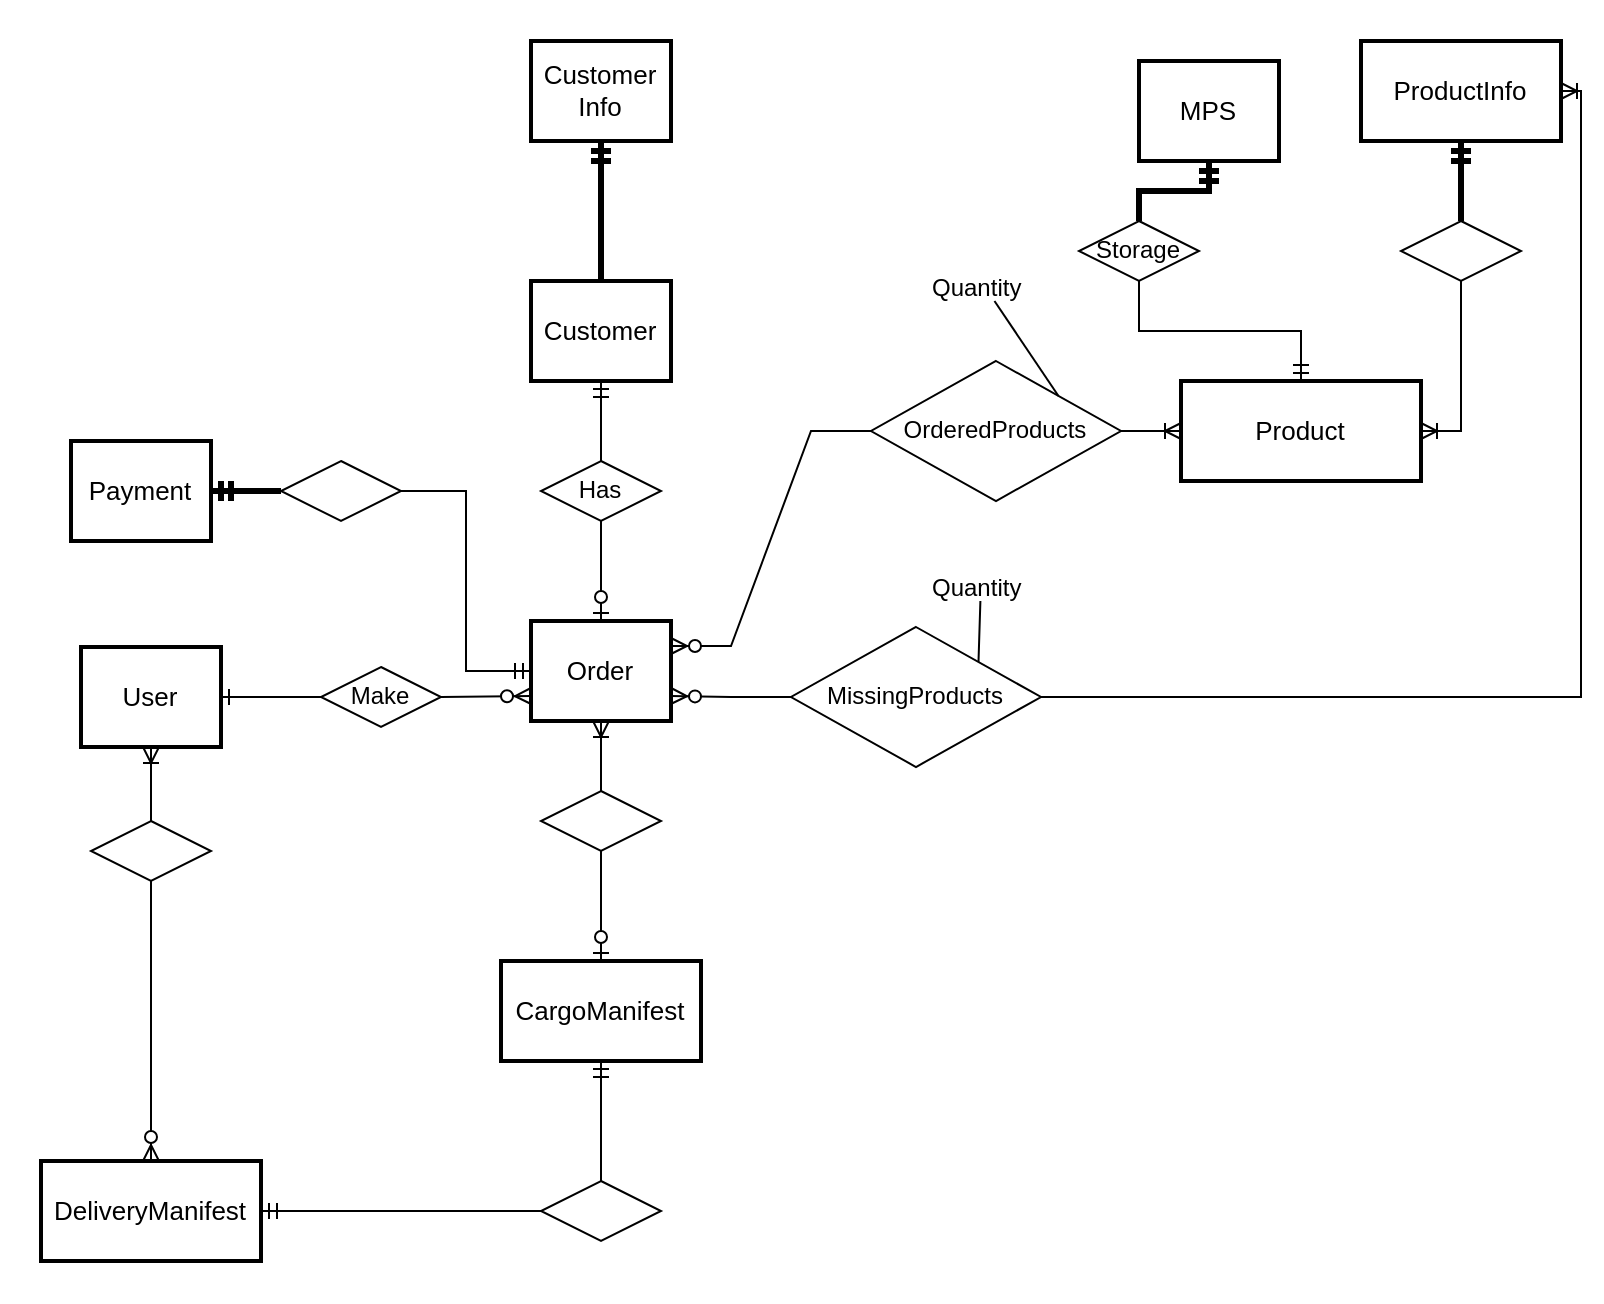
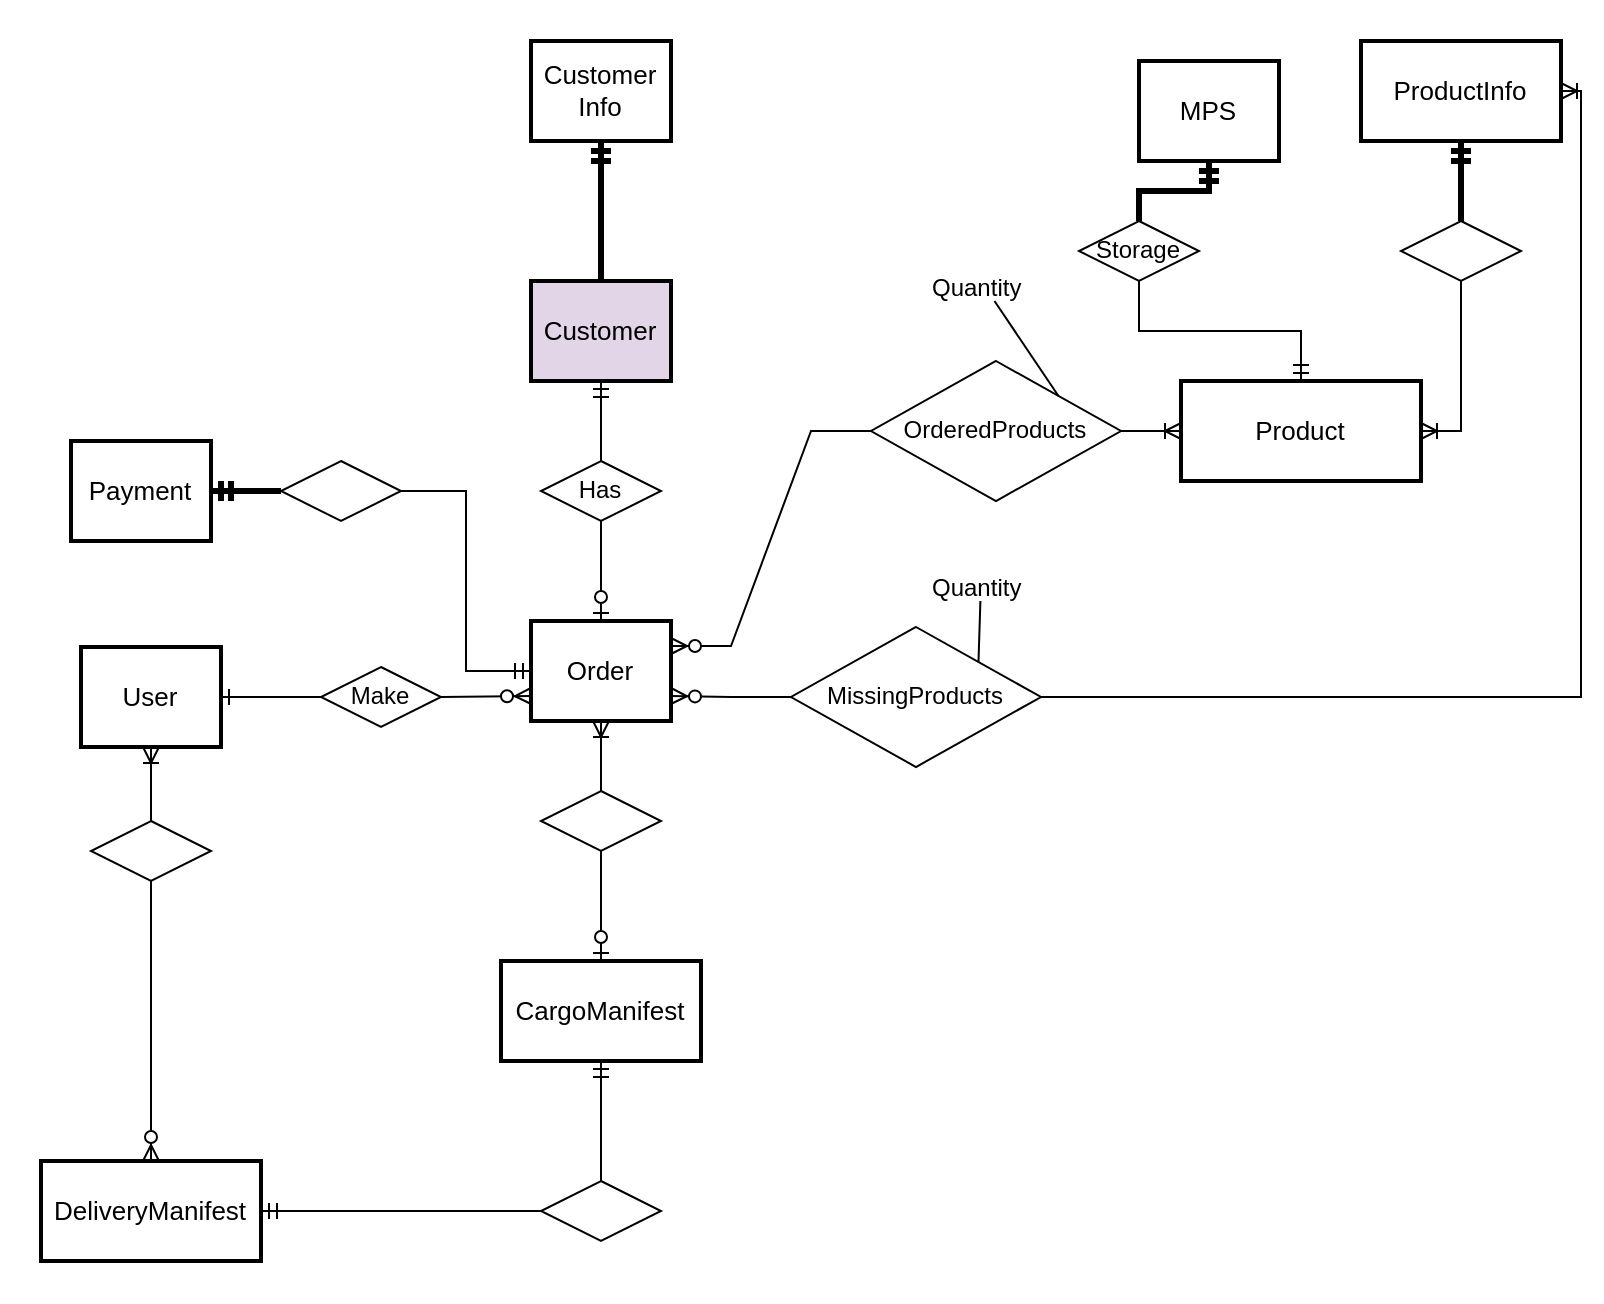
node "Customer": fillcolor #ffffff -> #e1d5e7
